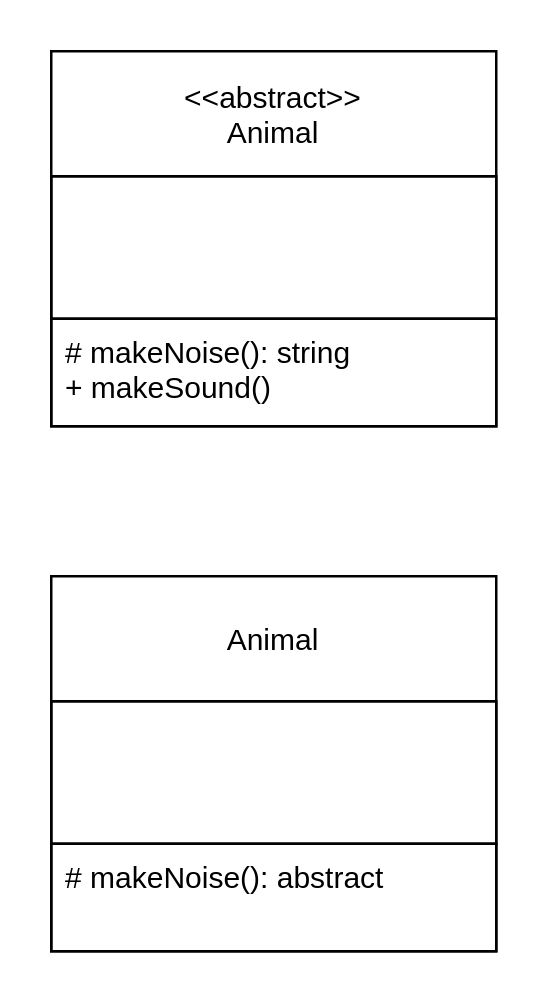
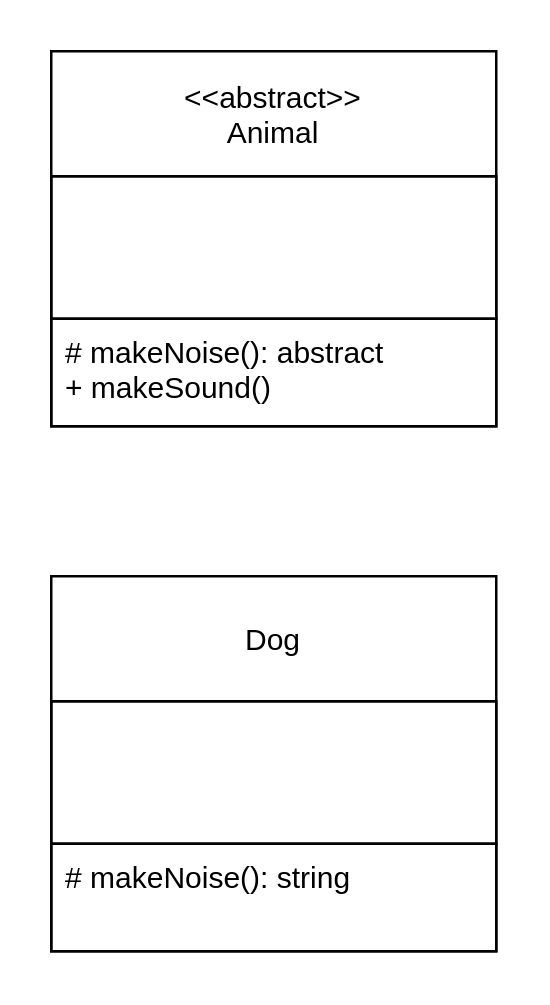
node "# makeNoise(): string + makeSound()": label "# makeNoise(): string + makeSound()" -> "# makeNoise(): abstract + makeSound()"
node "Animal": label "Animal" -> "Dog"
node "# makeNoise(): abstract": label "# makeNoise(): abstract" -> "# makeNoise(): string"
